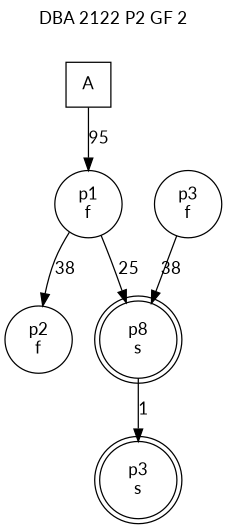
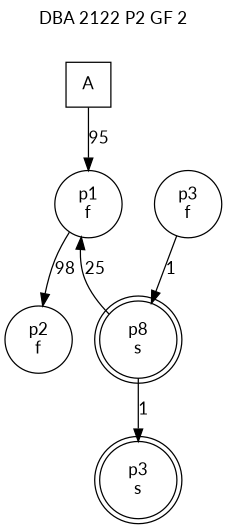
edge "p1 f" -> "p8 s": reversed
edge "p1 f" -> "p2 f": label "38" -> "98"
edge "p3 f" -> "p8 s": label "38" -> "1"
